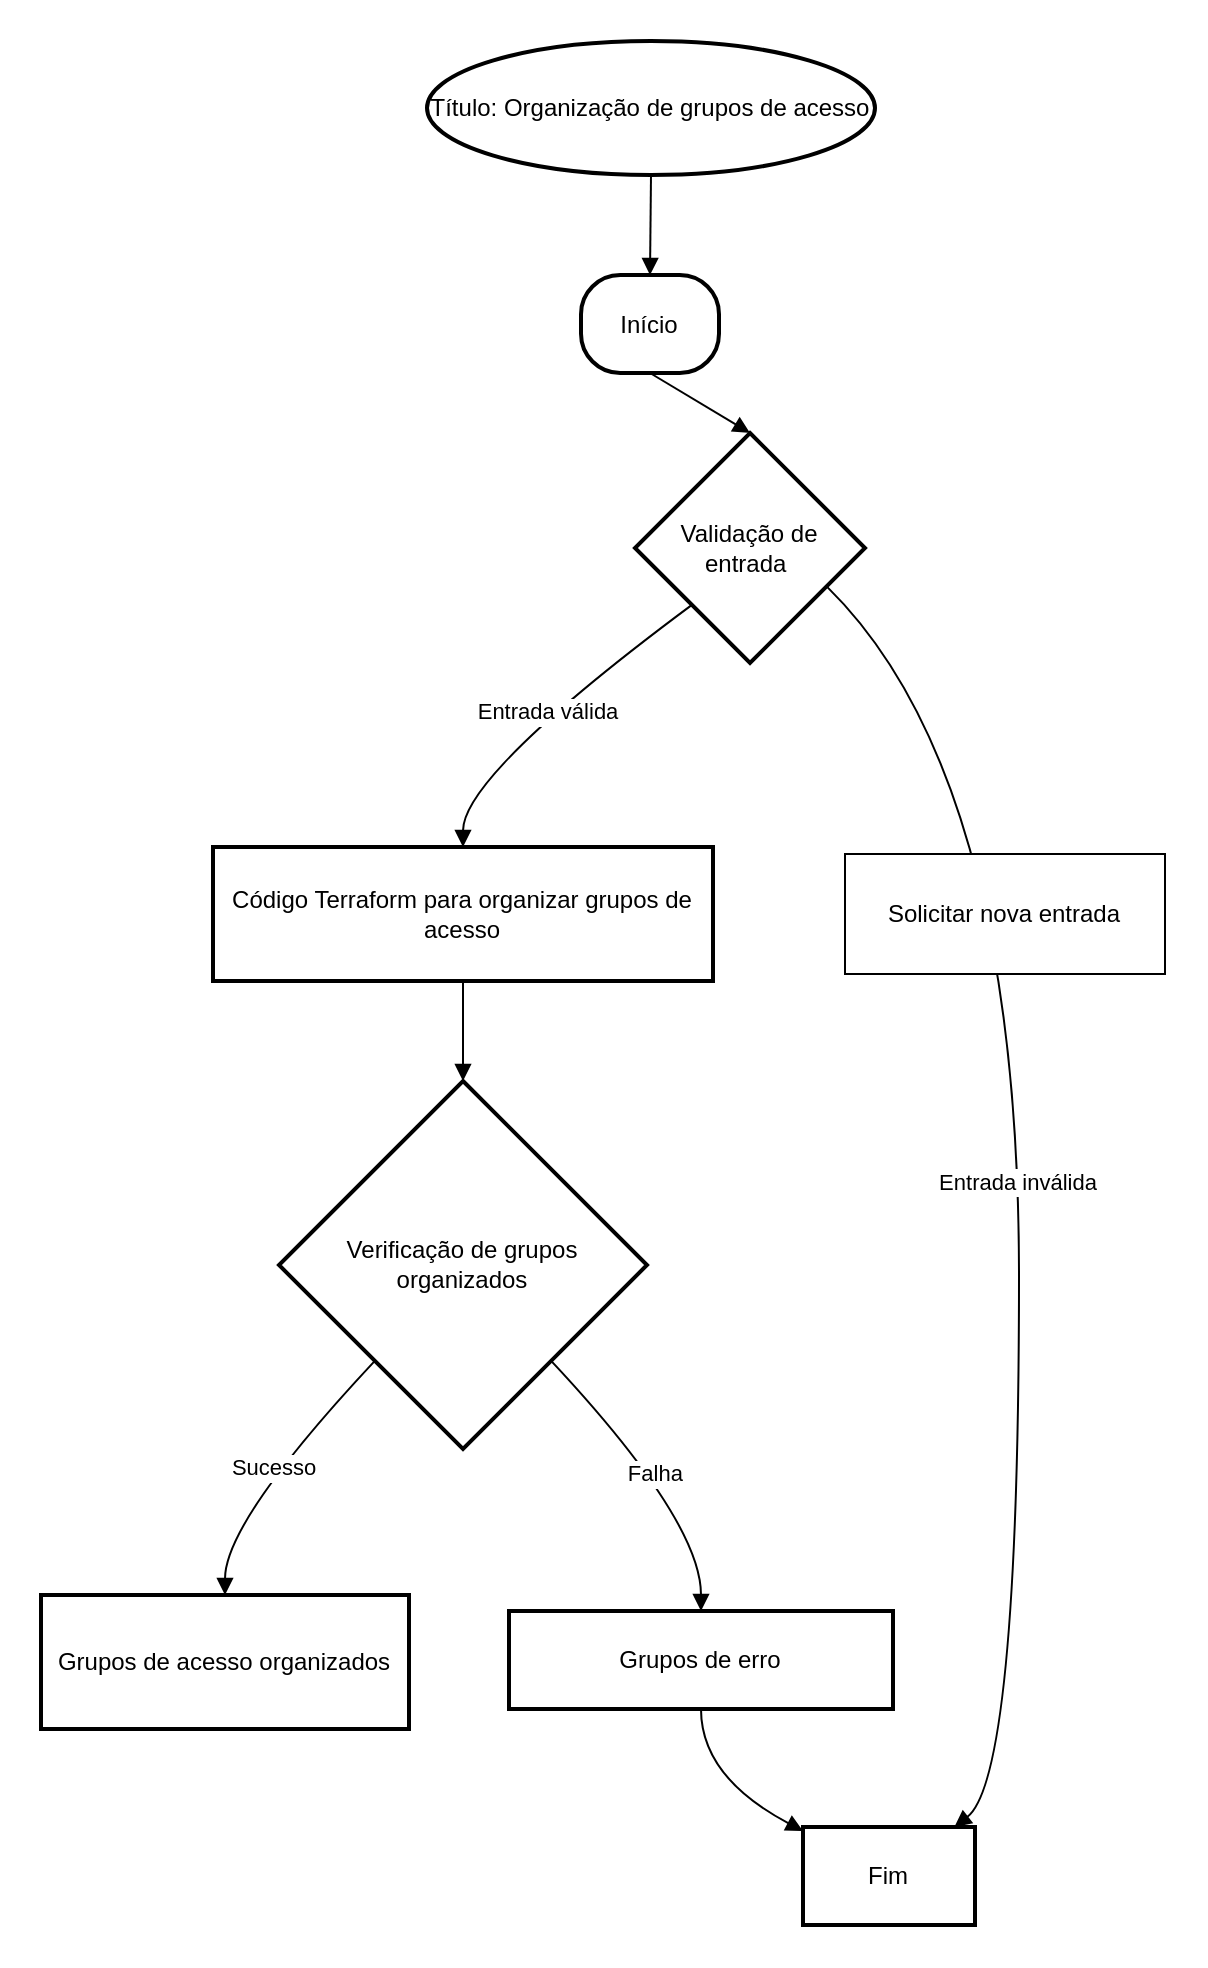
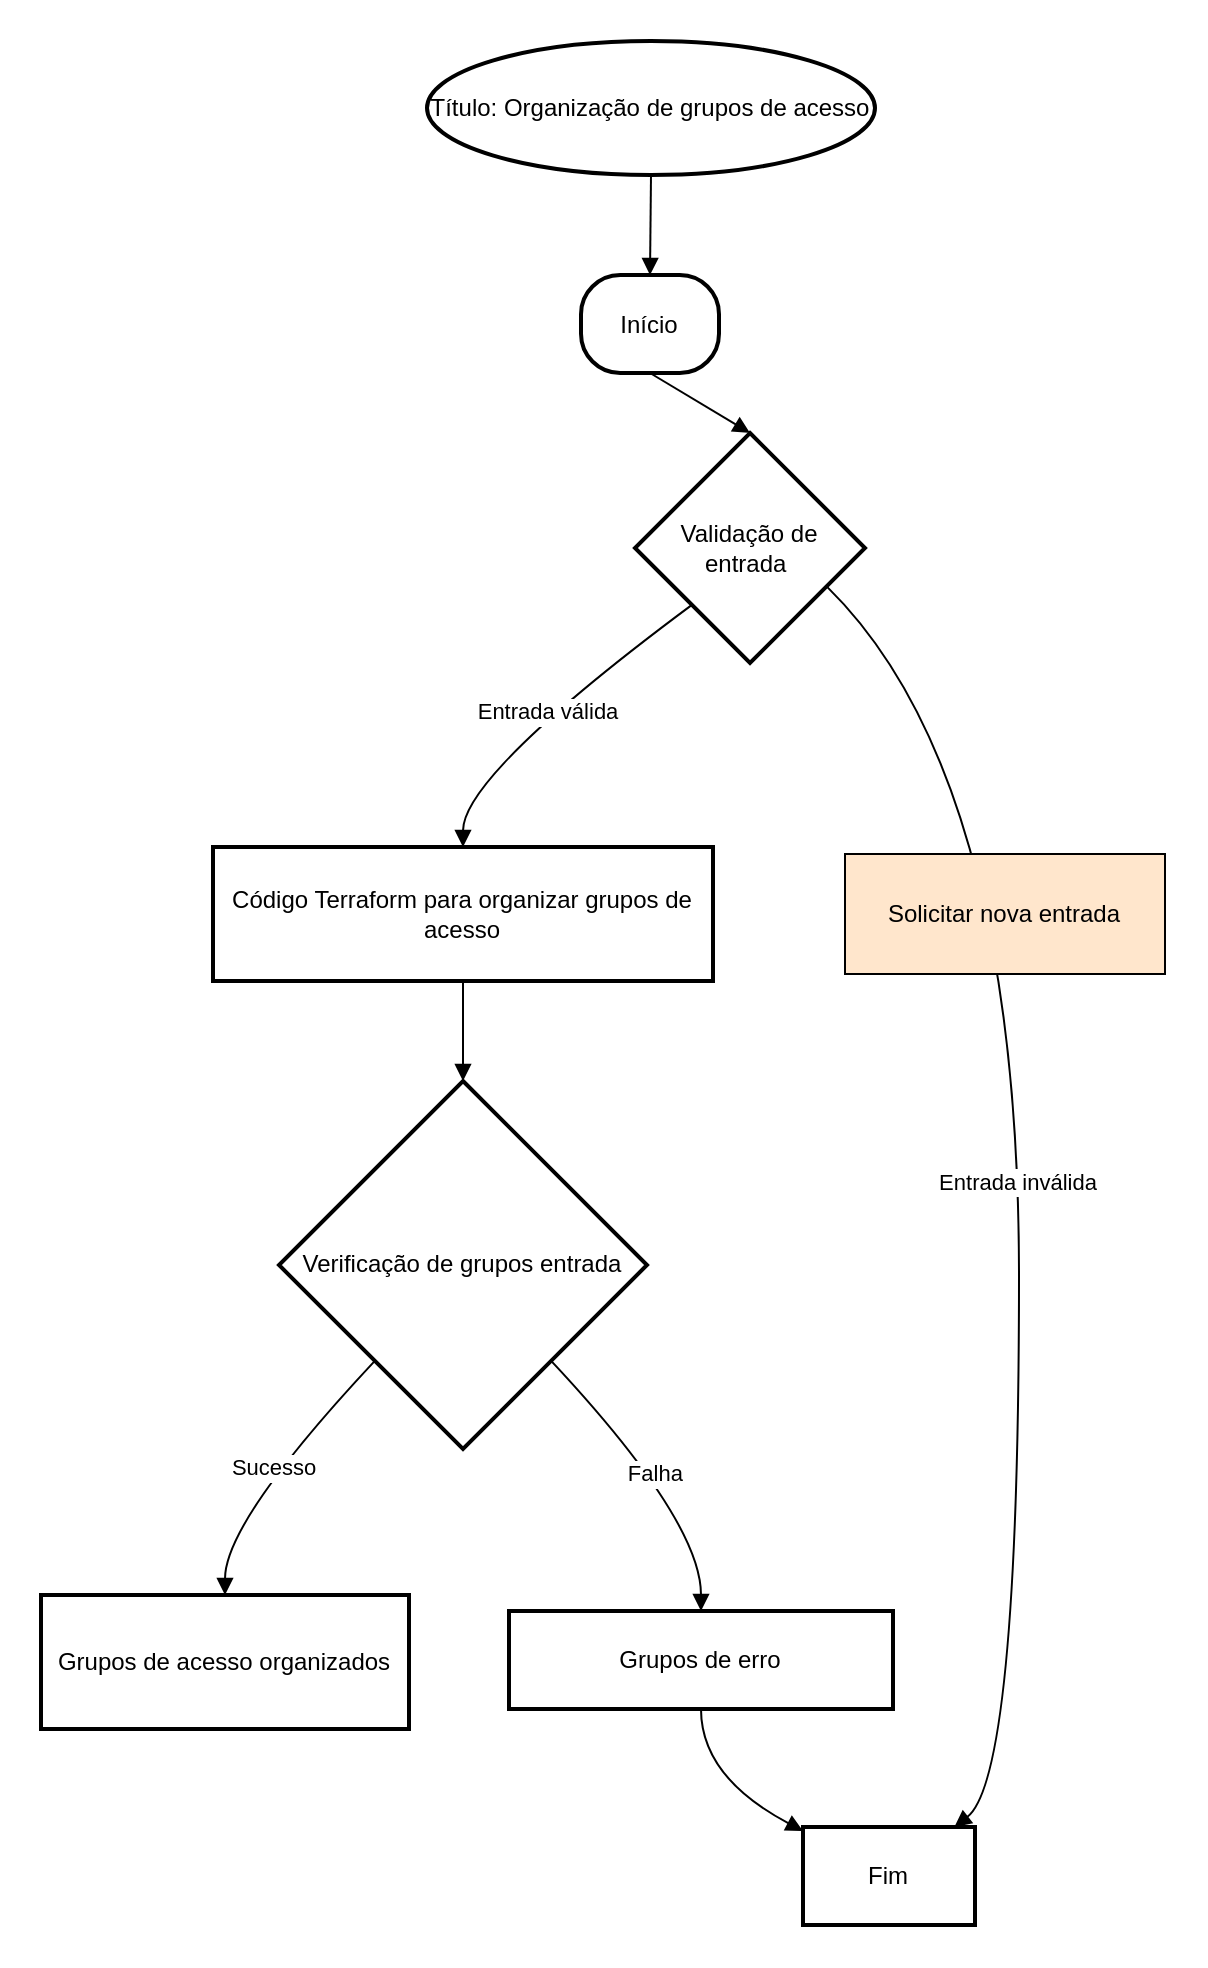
node "Solicitar nova entrada": fillcolor #ffffff -> #ffe6cc
node "Verificação de grupos organizados": label "Verificação de grupos organizados" -> "Verificação de grupos entrada"
